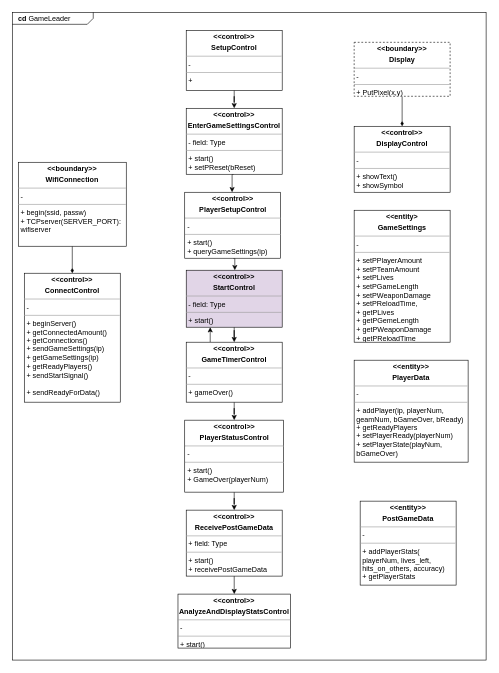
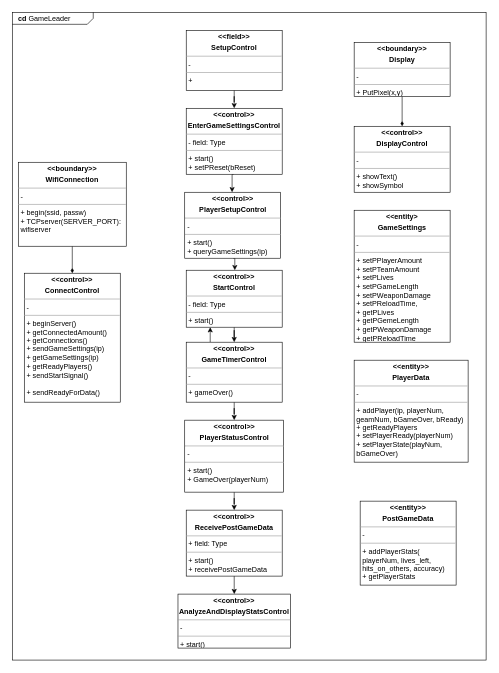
node "<<control>> SetupControl - +": label "<<control>> SetupControl - +" -> "<<field>> SetupControl - +"
node "<<boundary>> Display - + PutPixel(x,y)": style dashed -> solid
node "<<control>> StartControl - field: Type + start()": fillcolor #e1d5e7 -> #ffffff
